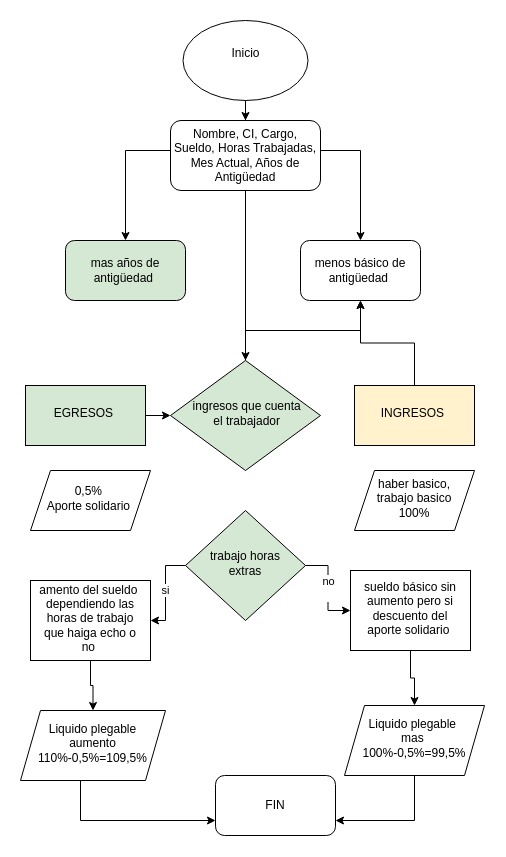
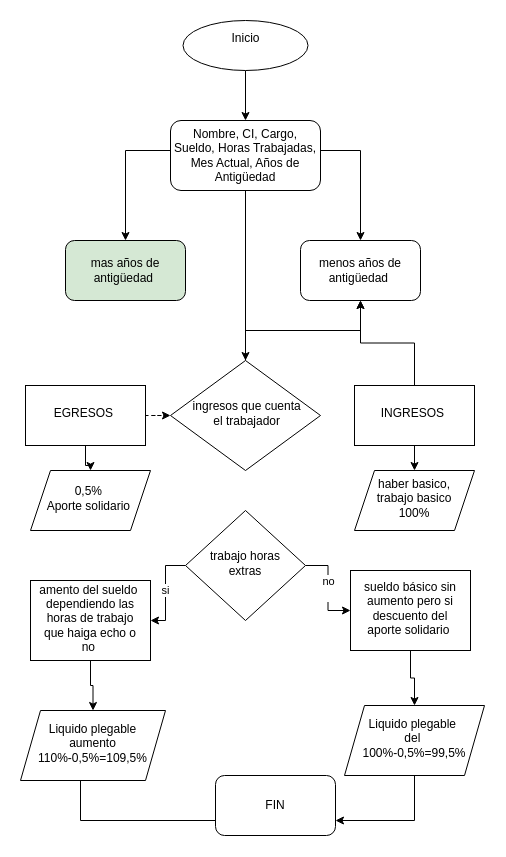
node "Inicio": size 125x80 -> 125x50
node "menos básico de antigüedad": label "menos básico de antigüedad" -> "menos años de antigüedad"
node "EGRESOS": fillcolor #d5e8d4 -> #ffffff
edge "EGRESOS" -> "ingresos que cuenta el trabajador": style solid -> dashed
node "ingresos que cuenta el trabajador": fillcolor #d5e8d4 -> #ffffff
node "INGRESOS": fillcolor #fff2cc -> #ffffff
edge "EGRESOS" -> "0,5% Aporte solidario": added
edge "INGRESOS" -> "haber basico, trabajo basico 100%": added
node "trabajo horas extras": fillcolor #d5e8d4 -> #ffffff
node "Liquido plegable mas 100%-0,5%=99,5%": label "Liquido plegable mas 100%-0,5%=99,5%" -> "Liquido plegable del 100%-0,5%=99,5%"
edge "Liquido plegable aumento 110%-0,5%=109,5%" -> "FIN": arrowhead classic -> none
